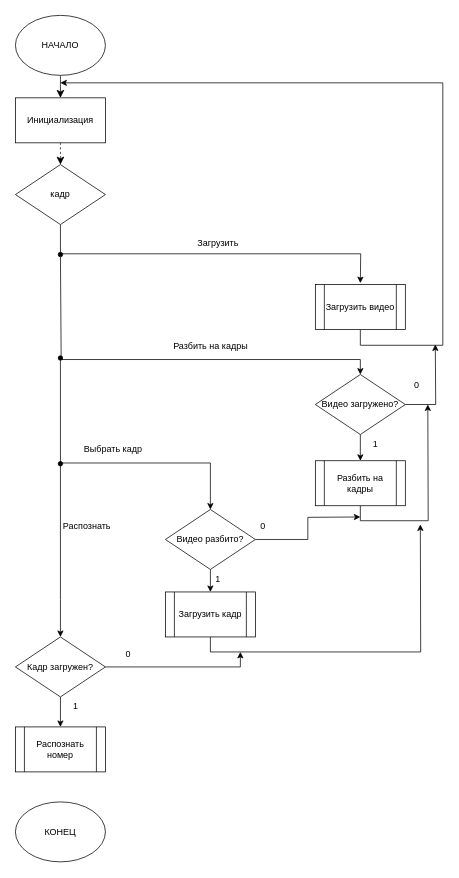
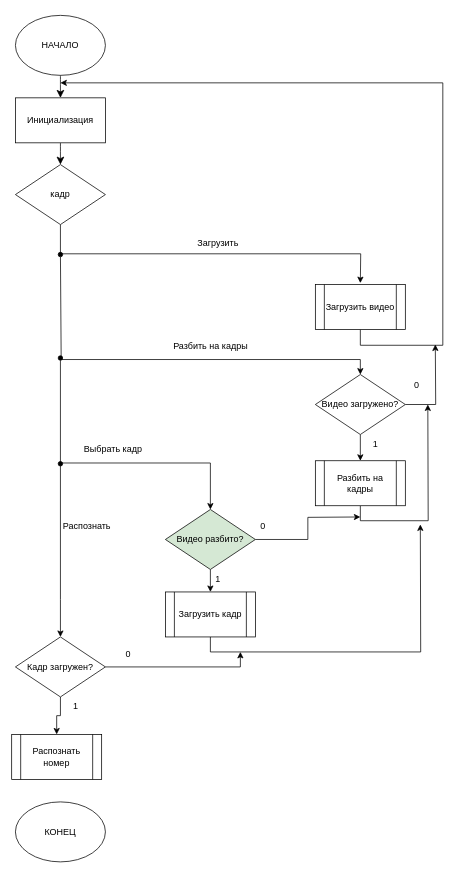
edge "Инициализация" -> "кадр": style dashed -> solid
node "Видео разбито?": fillcolor #ffffff -> #d5e8d4
node "Распознать номер": moved (60, 750) -> (57, 757)
